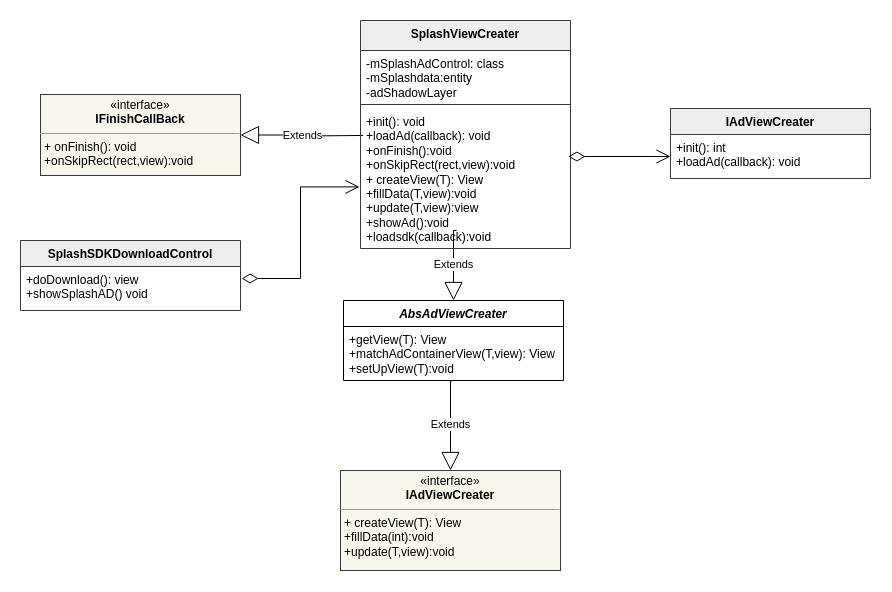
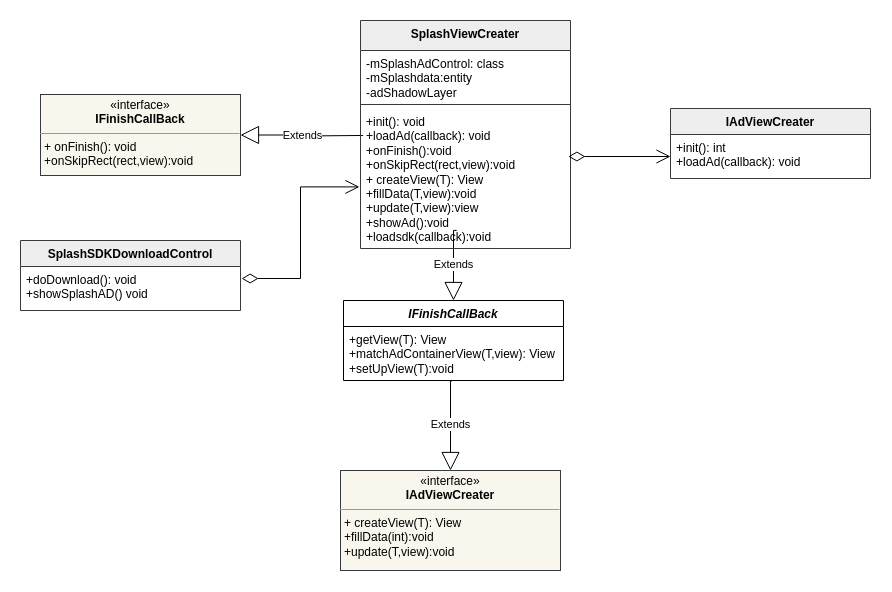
node "+doDownload(): view +showSplashAD() void": label "+doDownload(): view +showSplashAD() void" -> "+doDownload(): void +showSplashAD() void"
node "AbsAdViewCreater": label "AbsAdViewCreater" -> "IFinishCallBack"
